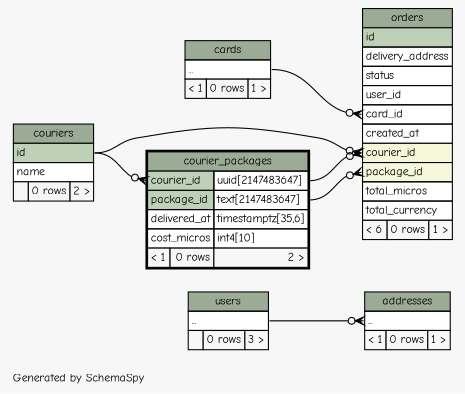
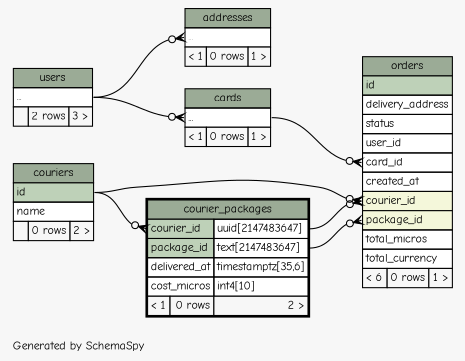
edge "users" -> "cards": added
node "users": text "0 rows" -> "2 rows"
